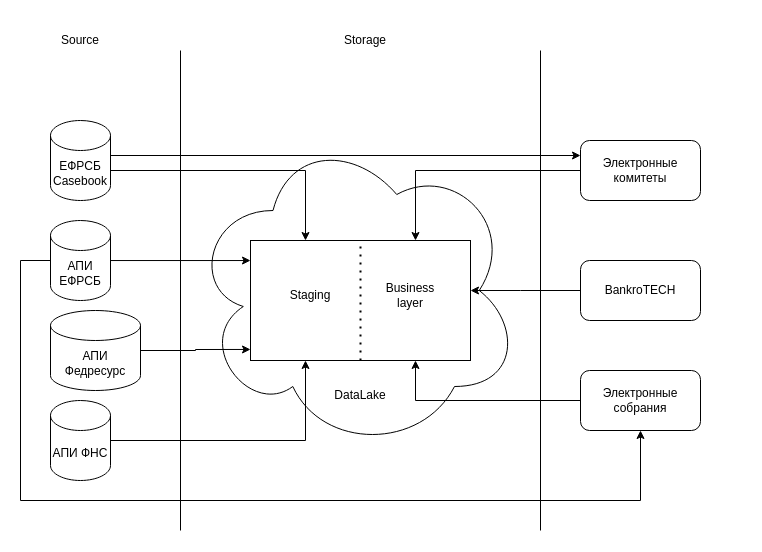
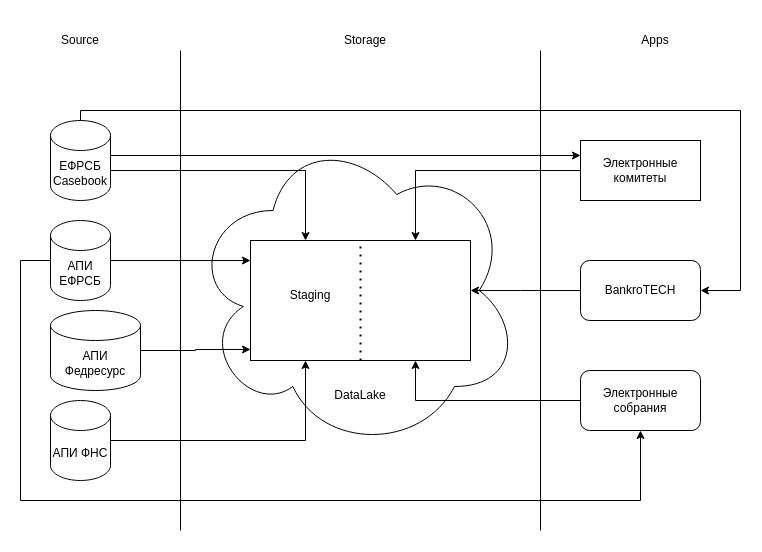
node "Apps": added
edge "ЕФРСБ Casebook" -> "BankroTECH": added
node "Электронные комитеты": shape rounded rectangle -> rectangle
node "Business layer": removed
